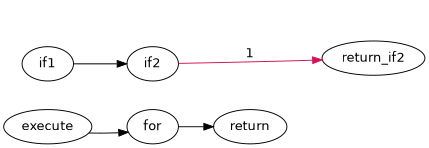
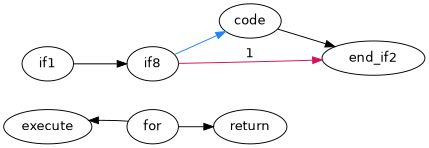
node "code": added
node "return_if2": label "return_if2" -> "end_if2"
node "if2": label "if2" -> "if8"
edge "execute" -> "for": reversed
